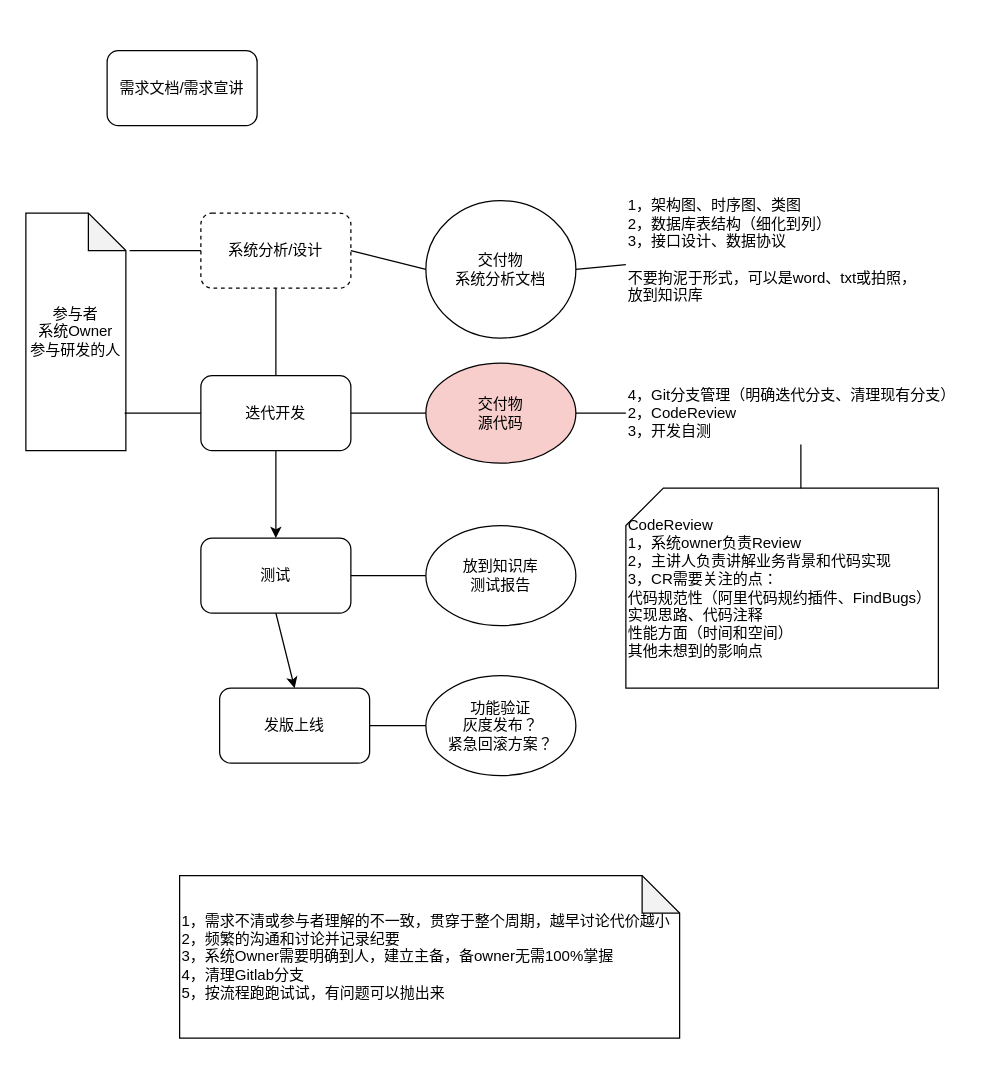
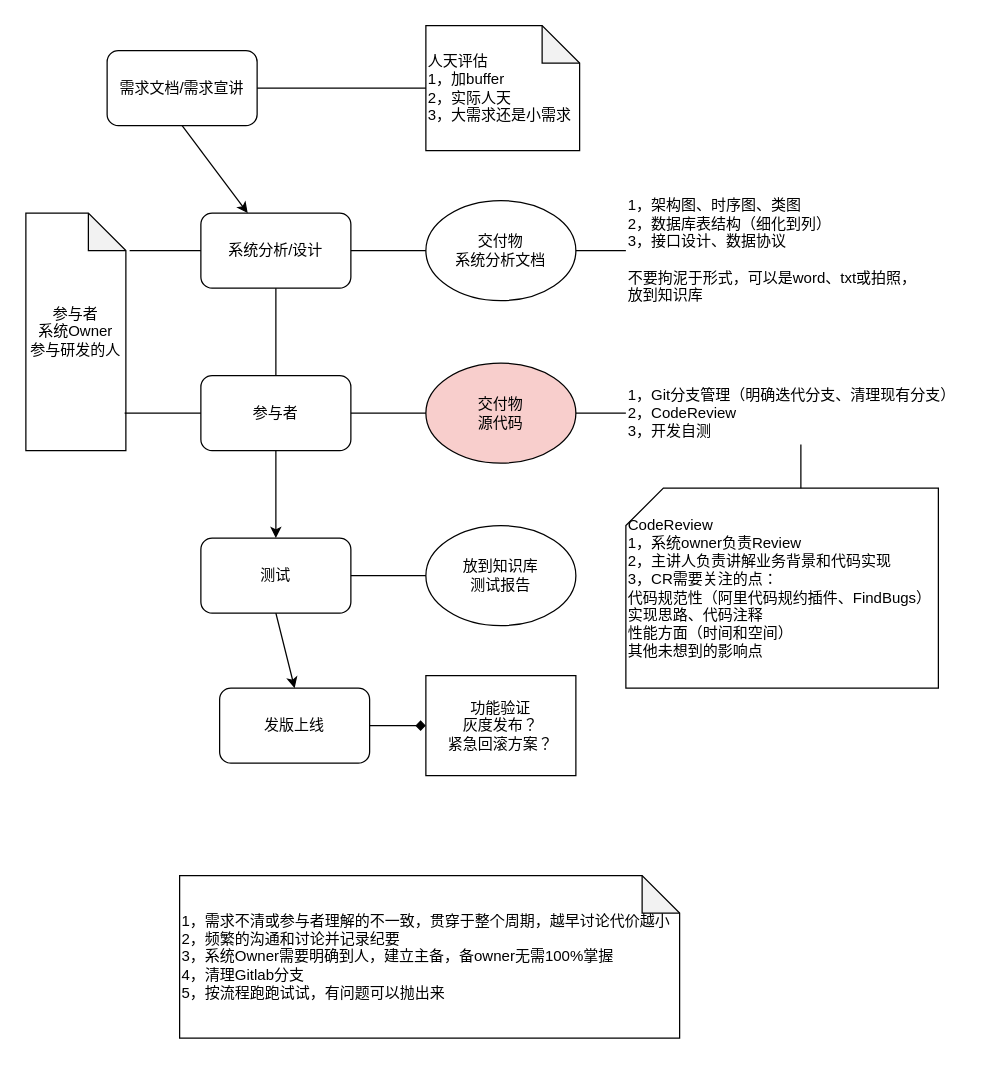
edge "需求文档/需求宣讲" -- "人天评估 1，加buffer 2，实际人天 3，大需求还是小需求": added
node "人天评估 1，加buffer 2，实际人天 3，大需求还是小需求": added
edge "需求文档/需求宣讲" -> "系统分析/设计": added
node "系统分析/设计": style dashed -> solid
node "交付物 系统分析文档": size 150x138 -> 150x100
node "迭代开发": label "迭代开发" -> "参与者"
node "4，Git分支管理（明确迭代分支、清理现有分支） 2，CodeReview 3，开发自测": label "4，Git分支管理（明确迭代分支、清理现有分支） 2，CodeReview 3，开发自测" -> "1，Git分支管理（明确迭代分支、清理现有分支） 2，CodeReview 3，开发自测"
edge "发版上线" -- "功能验证 灰度发布？ 紧急回滚方案？": arrowhead none -> diamond
node "功能验证 灰度发布？ 紧急回滚方案？": shape ellipse -> rectangle
